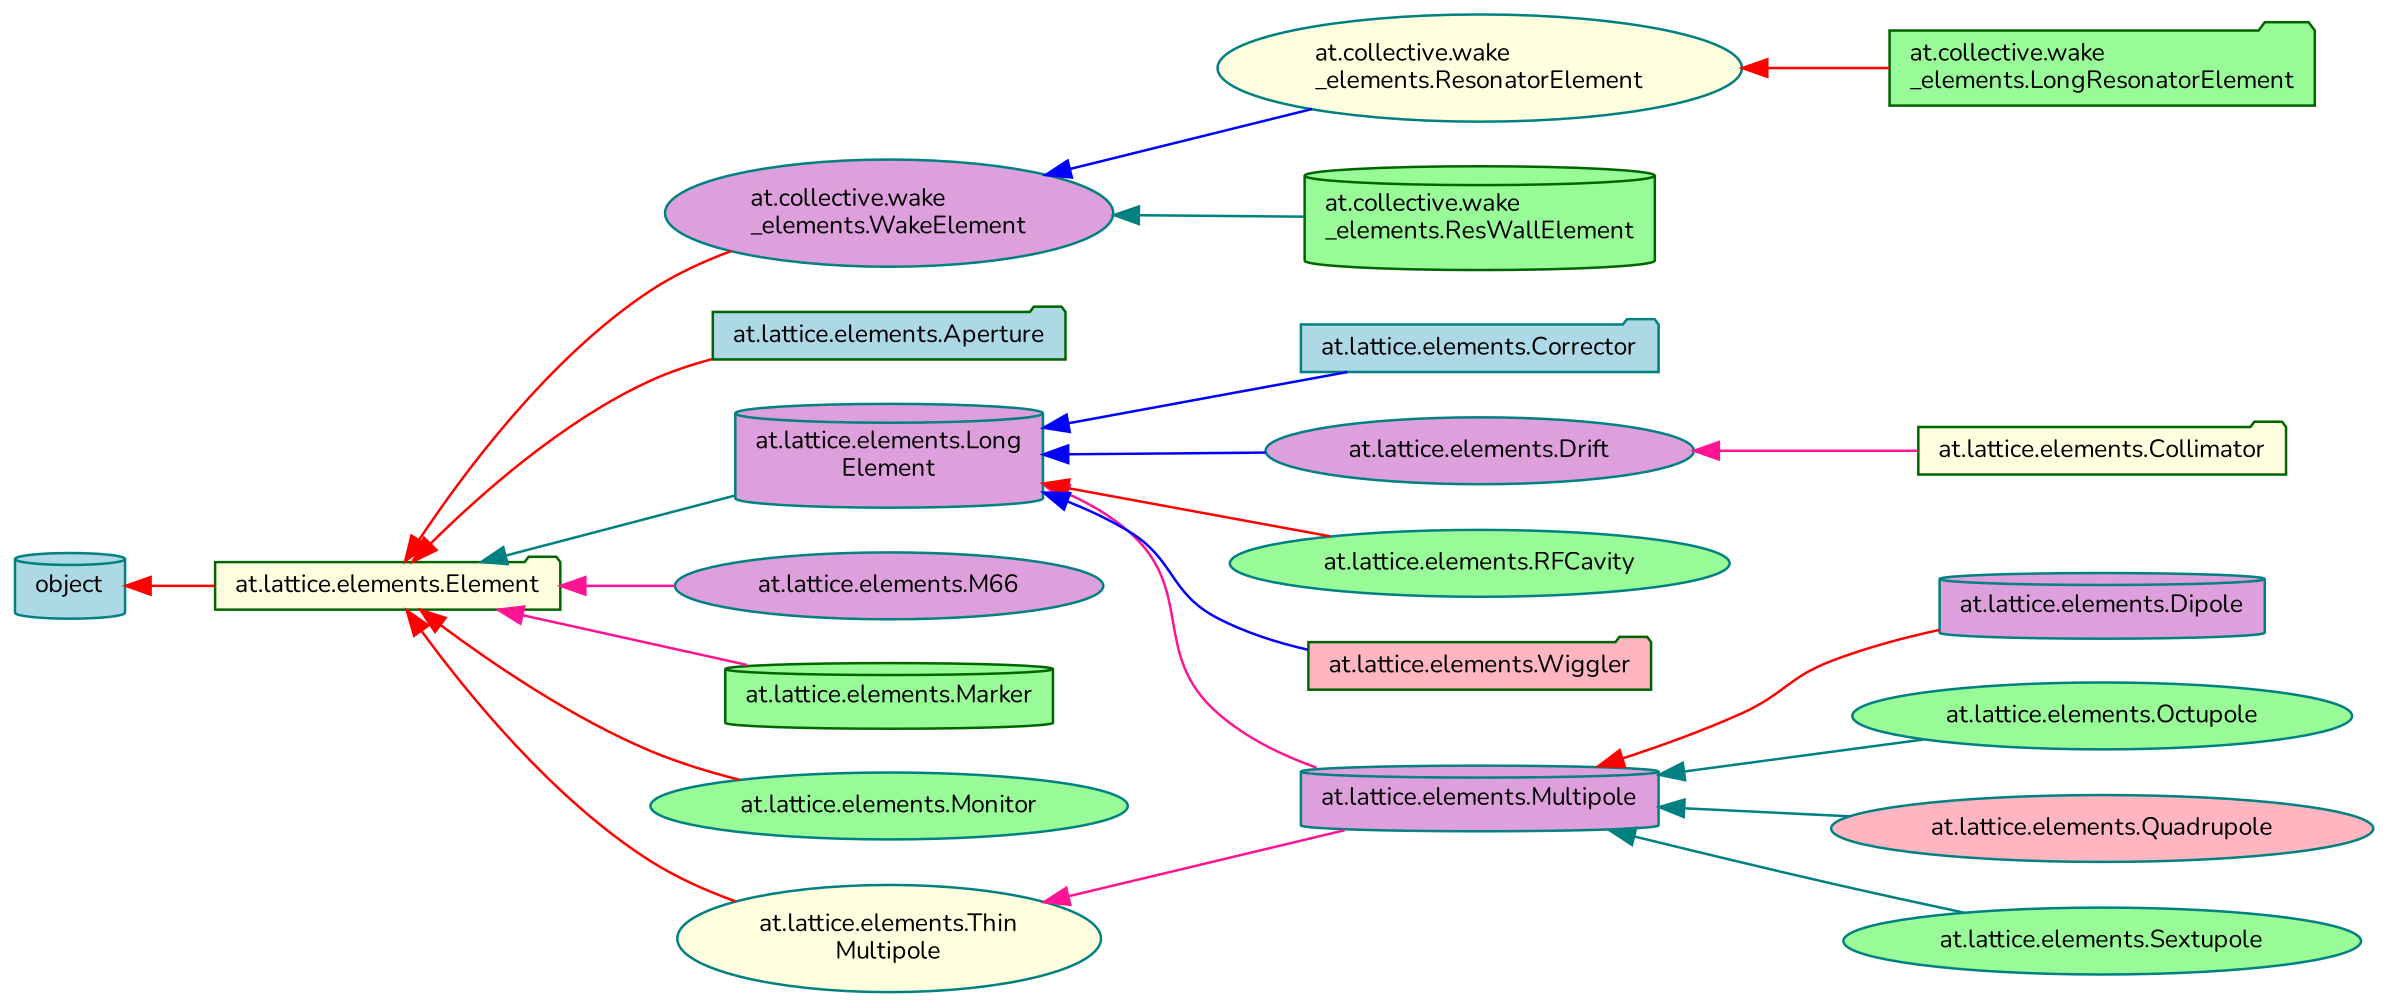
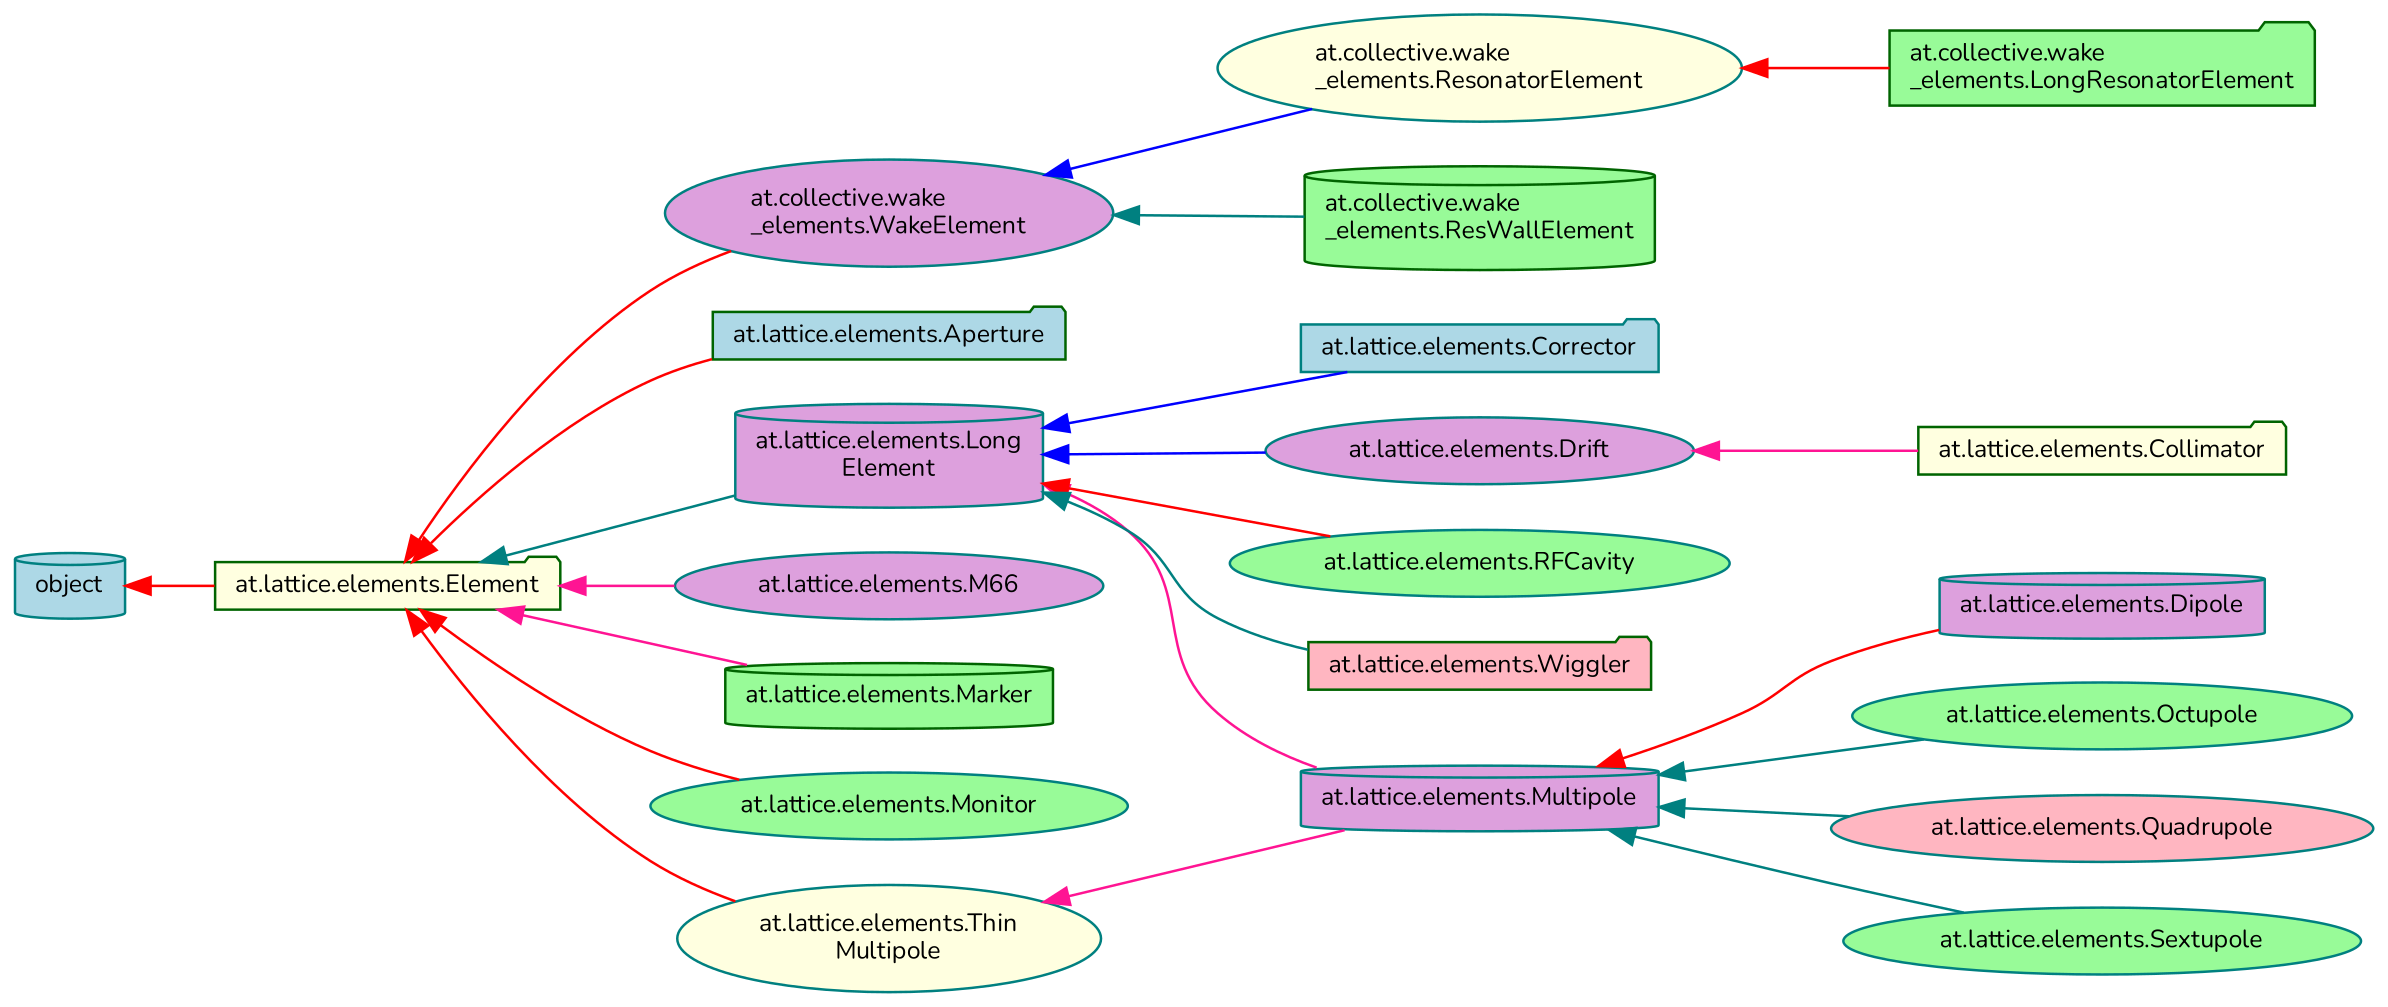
edge "at.lattice.elements.Wiggler" -> "at.lattice.elements.Long Element": color blue -> teal
